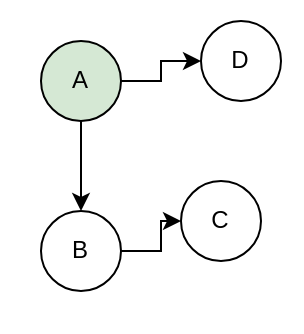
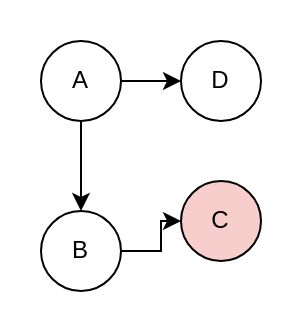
node "D": moved (241, 61) -> (221, 81)
node "A": fillcolor #d5e8d4 -> #ffffff
node "C": fillcolor #ffffff -> #f8cecc
